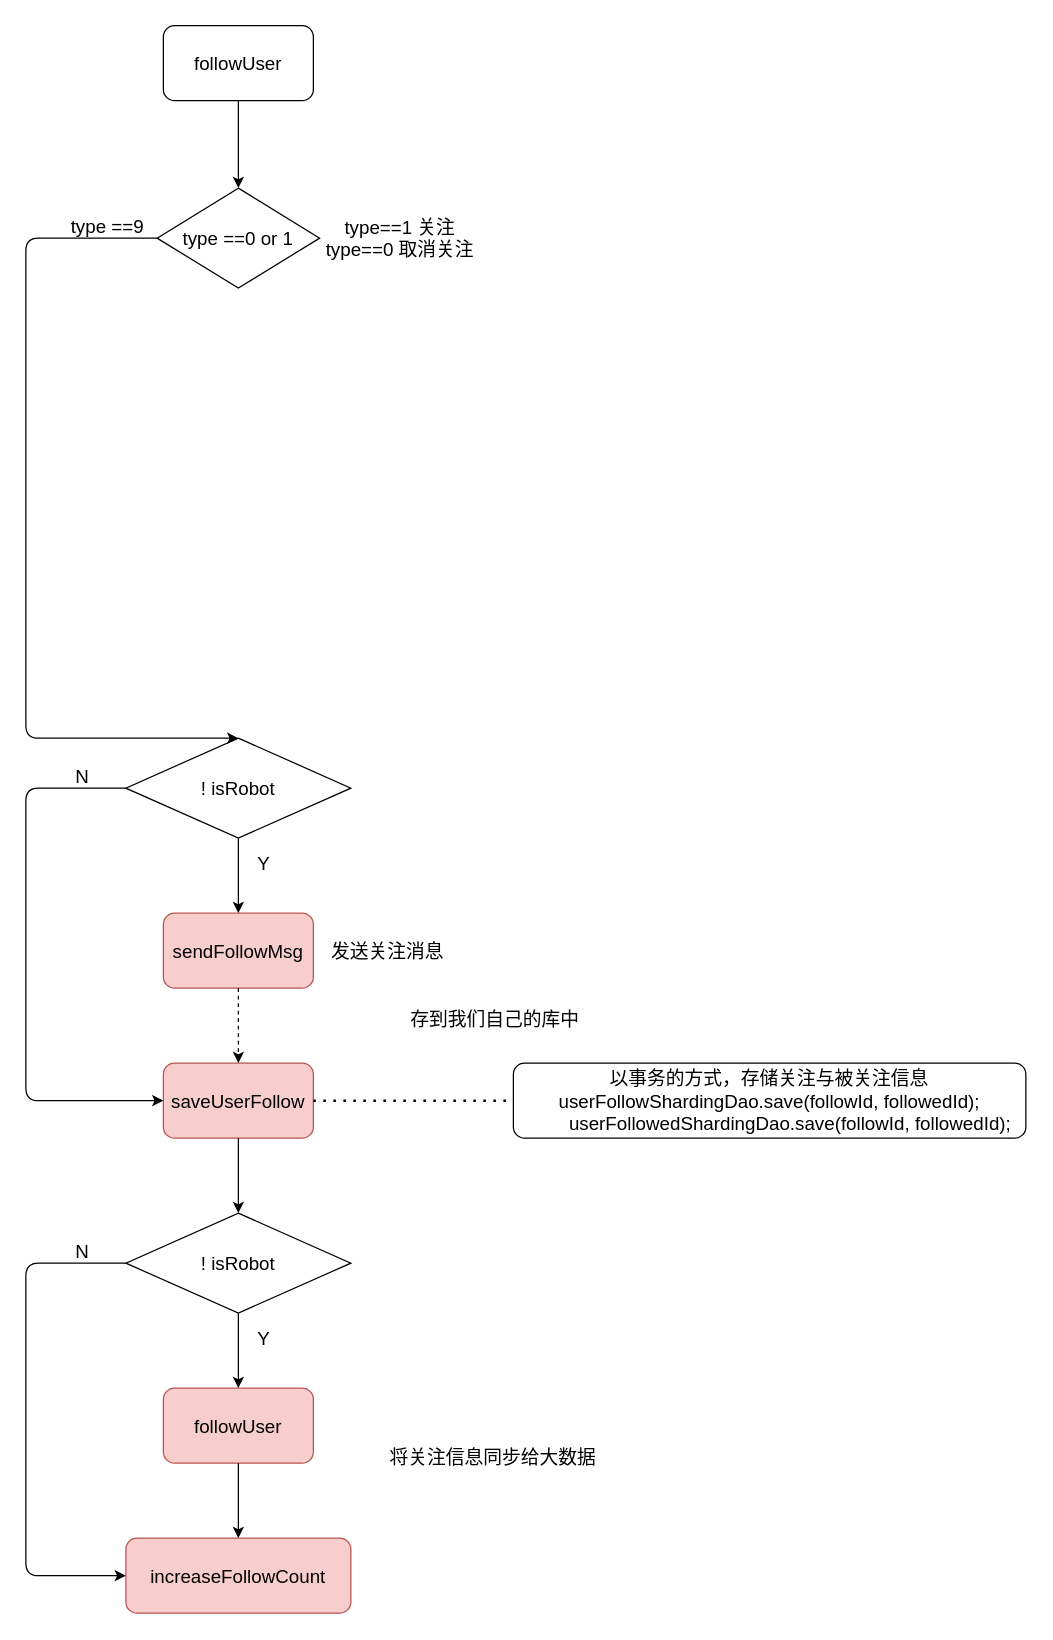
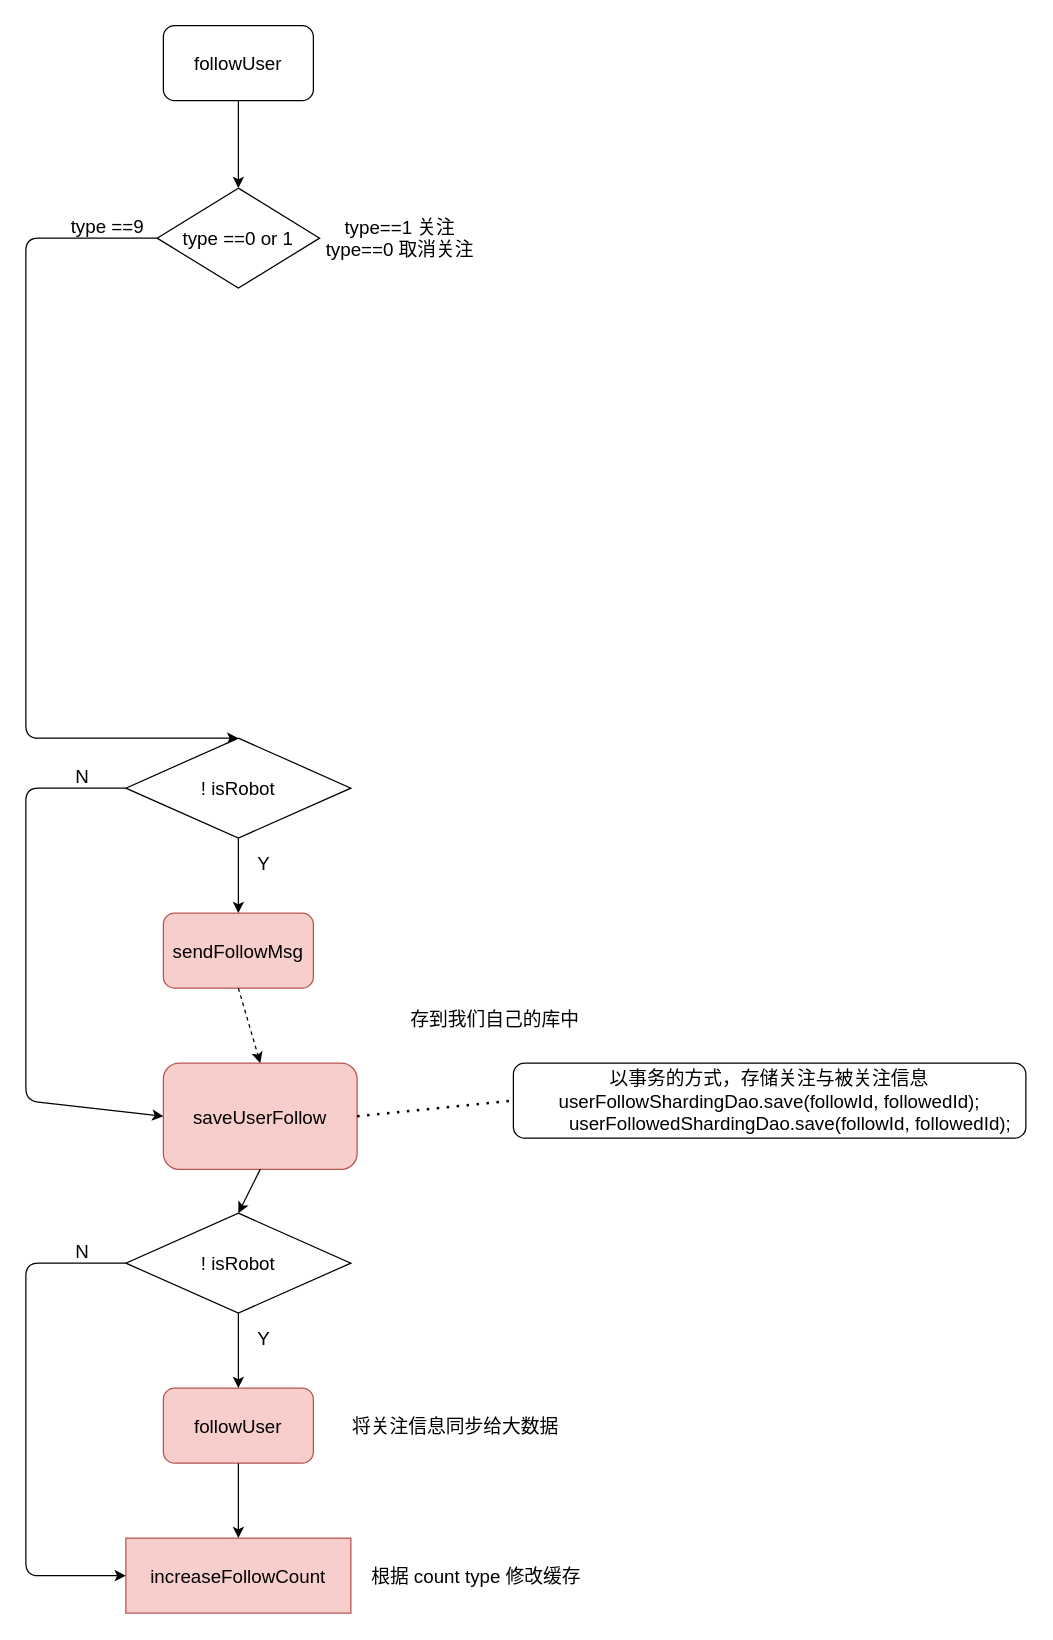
node "发送关注消息": removed
node "saveUserFollow": size 150x75 -> 194x106
node "将关注信息同步给大数据": moved (493, 1457) -> (456, 1426)
node "increaseFollowCount": shape rounded rectangle -> rectangle
node "根据 count type 修改缓存": added
